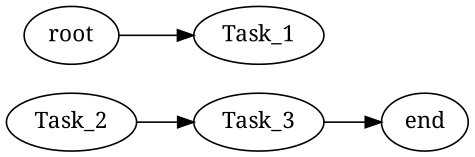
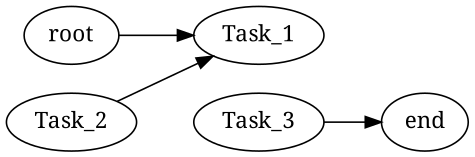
edge "Task_2" -> "Task_3": now "Task_2" -> "Task_1"
